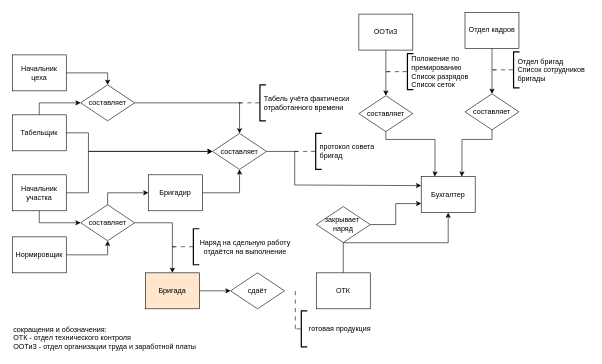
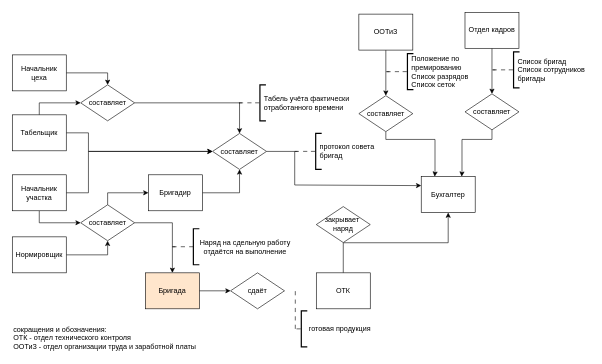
node "Отдел бригад Список сотрудников бригады": label "Отдел бригад Список сотрудников бригады" -> "Список бригад Список сотрудников бригады"
edge "закрывает наряд" -> "Бухгалтер": removed
